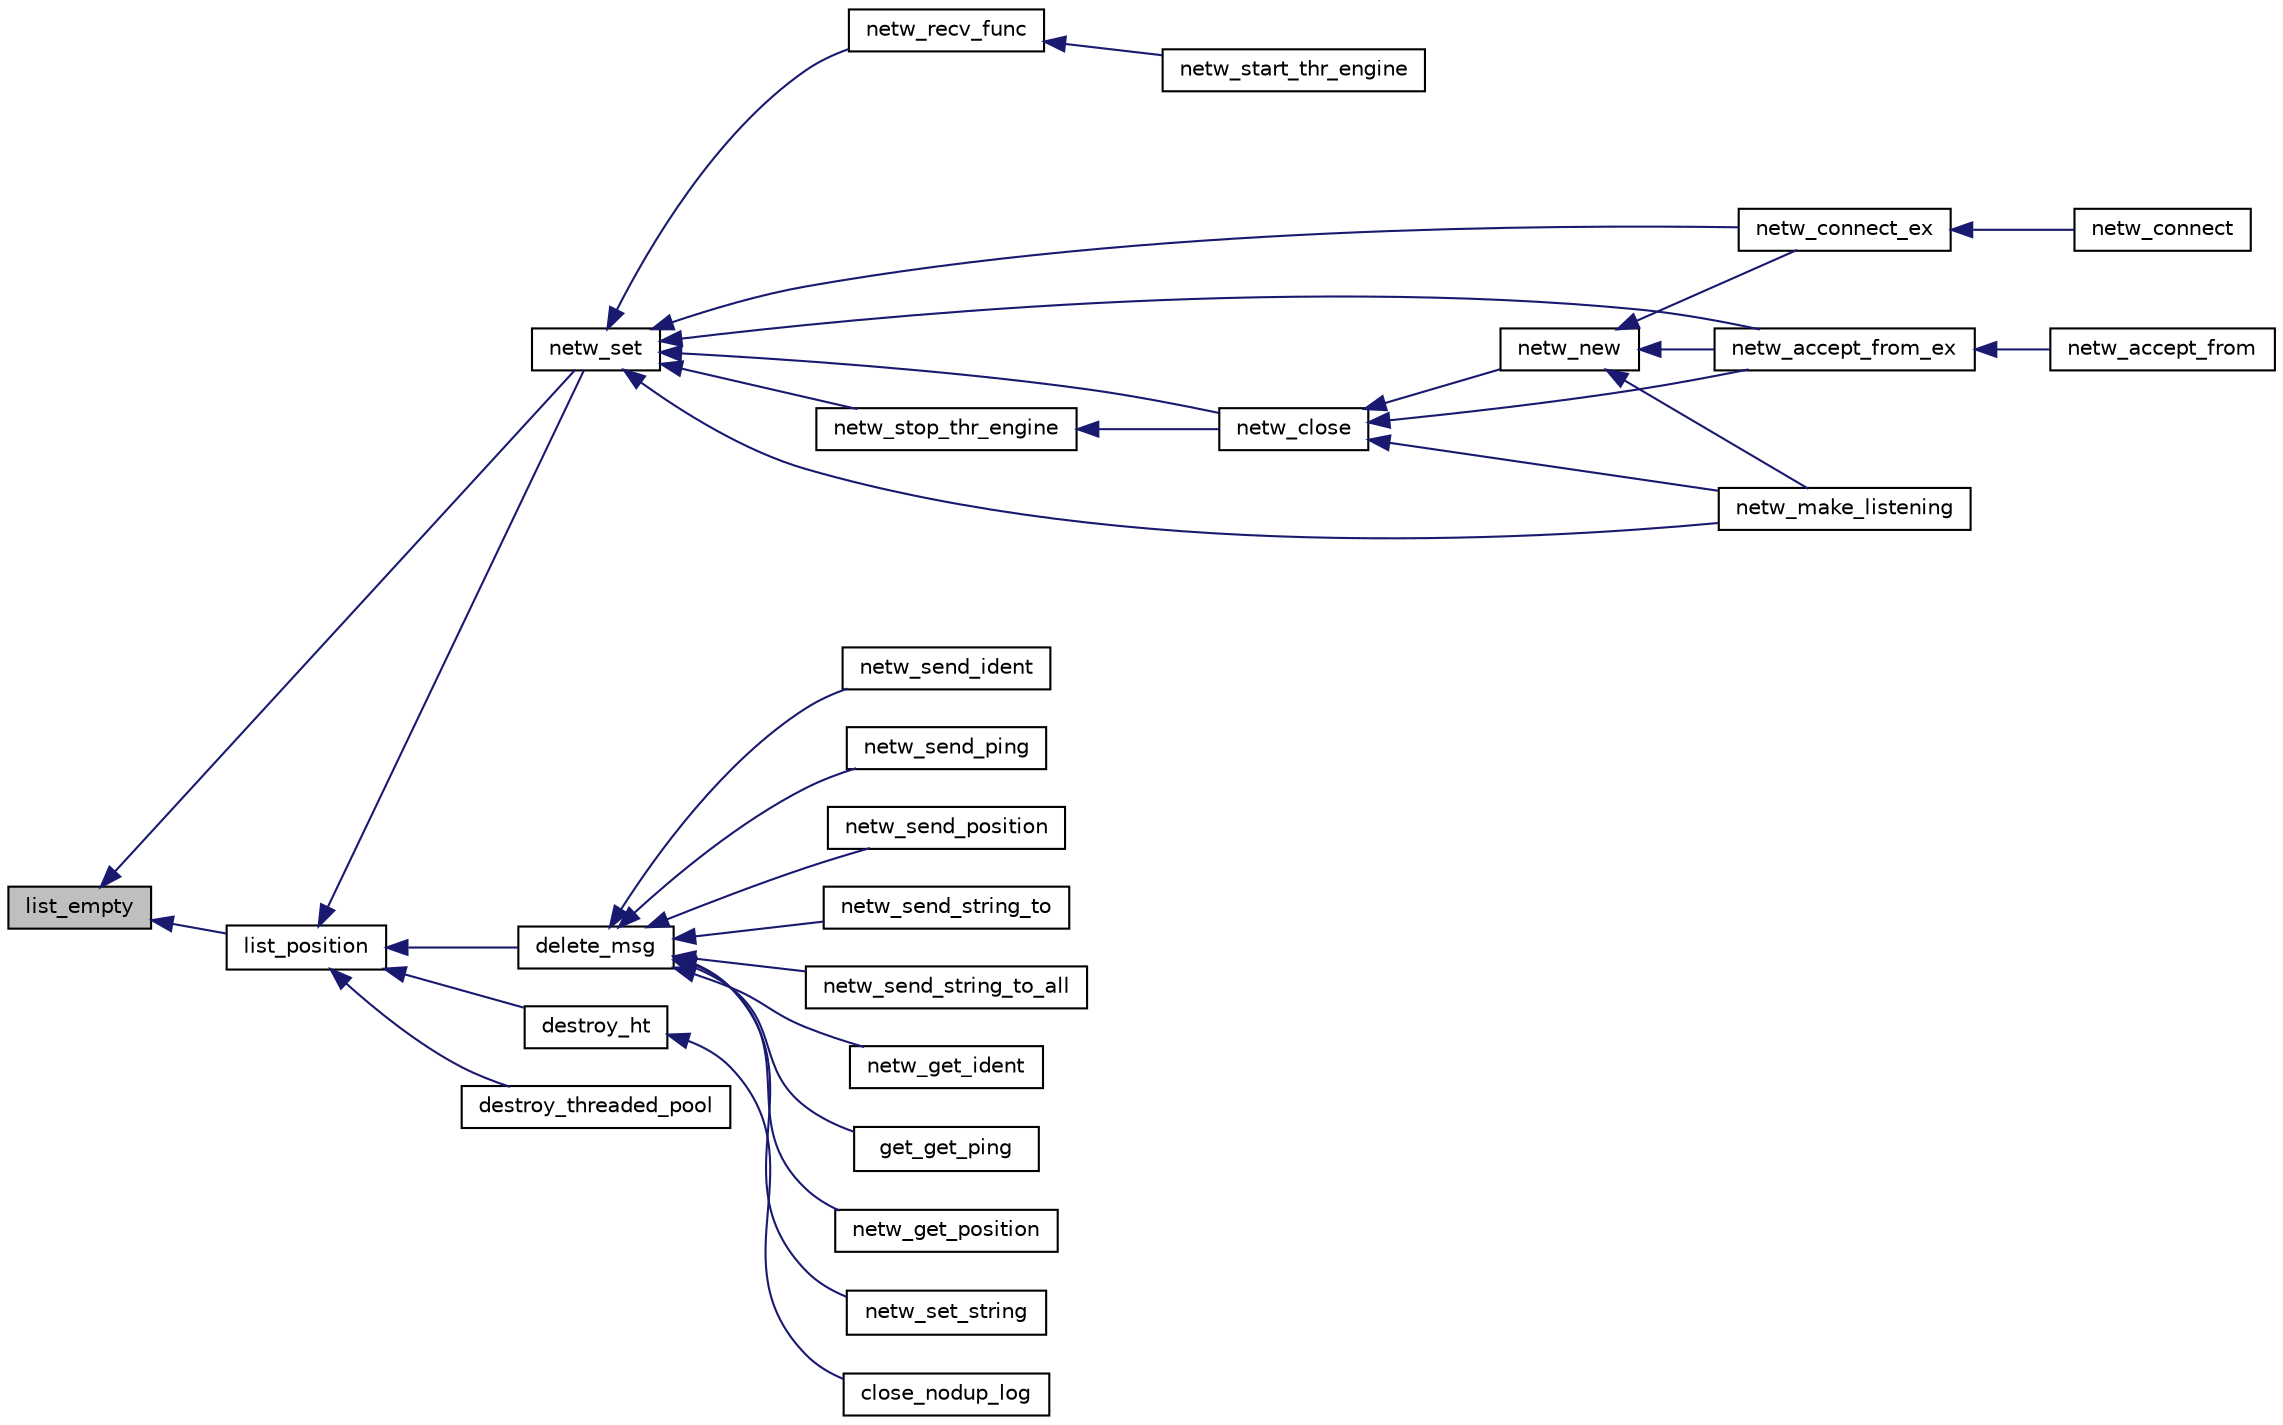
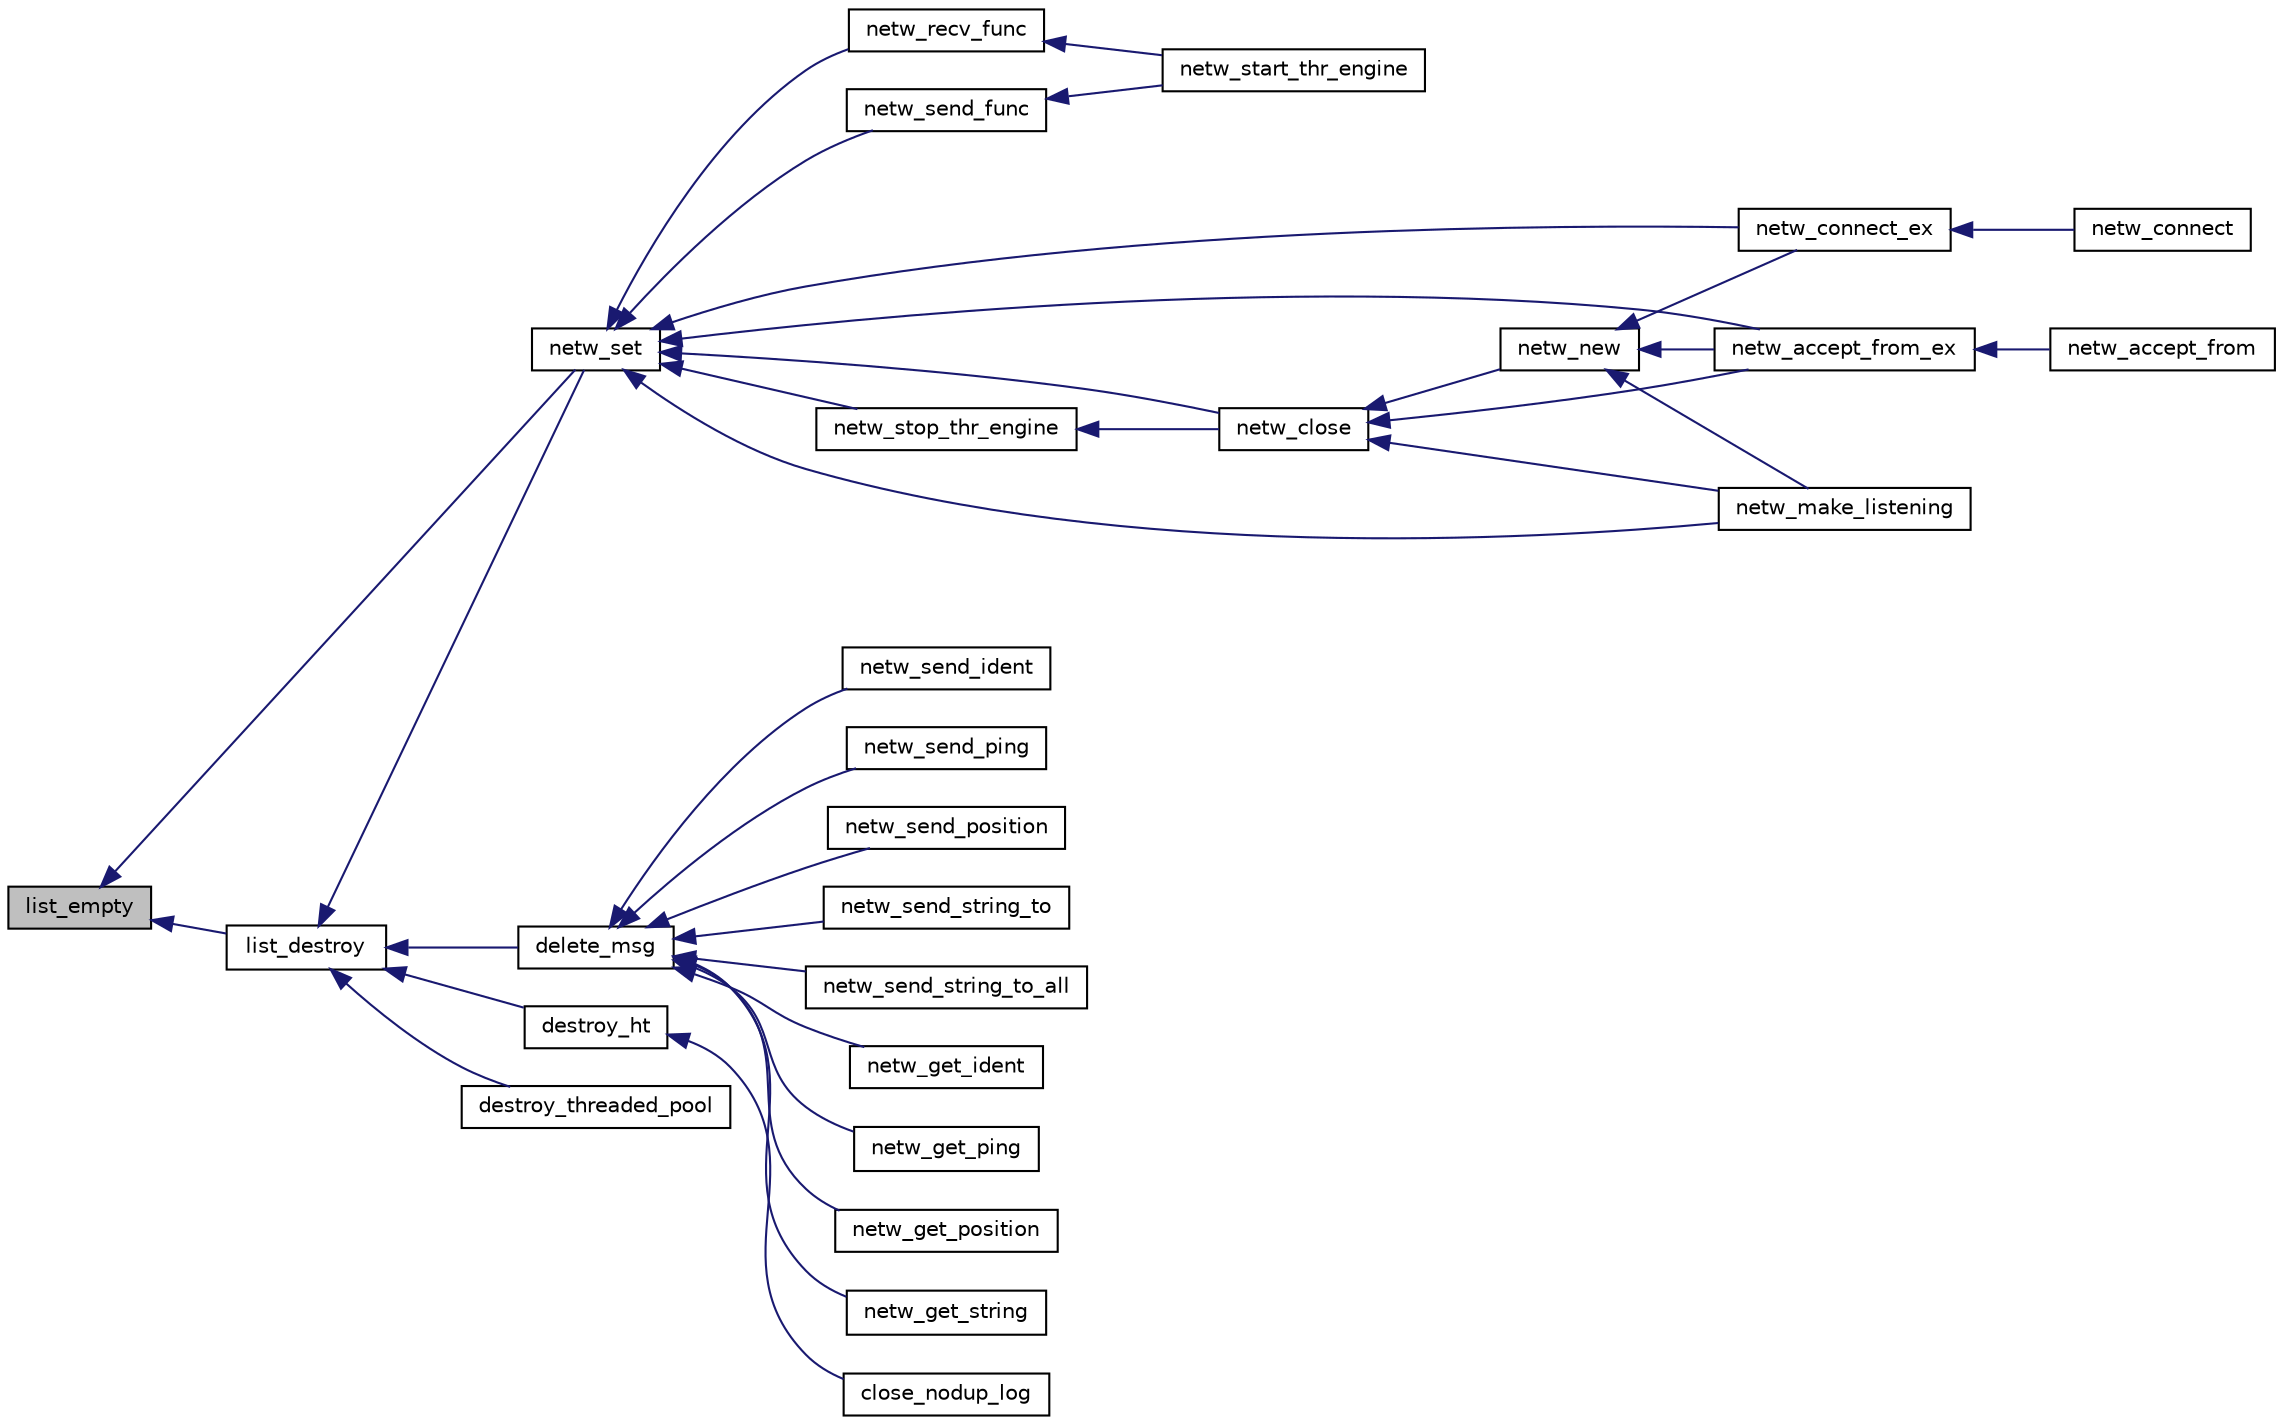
node "netw_send_func": added
node "list_position": label "list_position" -> "list_destroy"
node "get_get_ping": label "get_get_ping" -> "netw_get_ping"
node "netw_set_string": label "netw_set_string" -> "netw_get_string"
